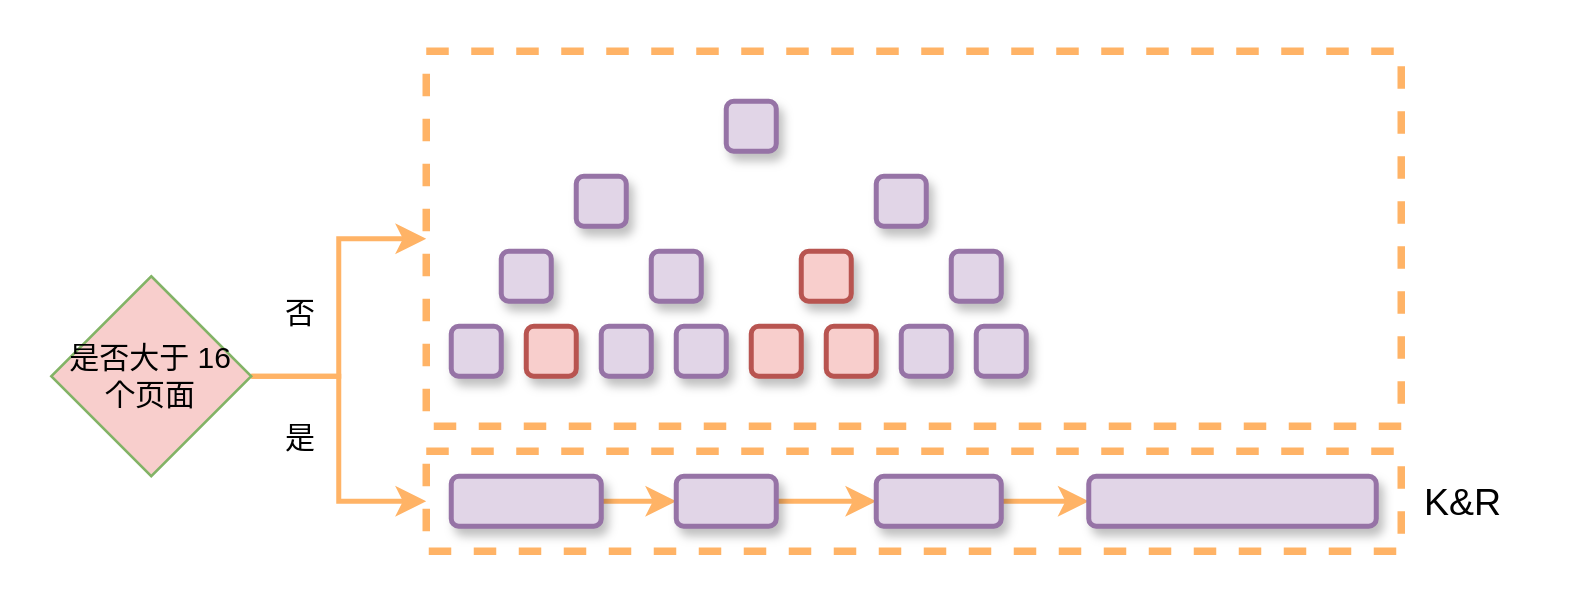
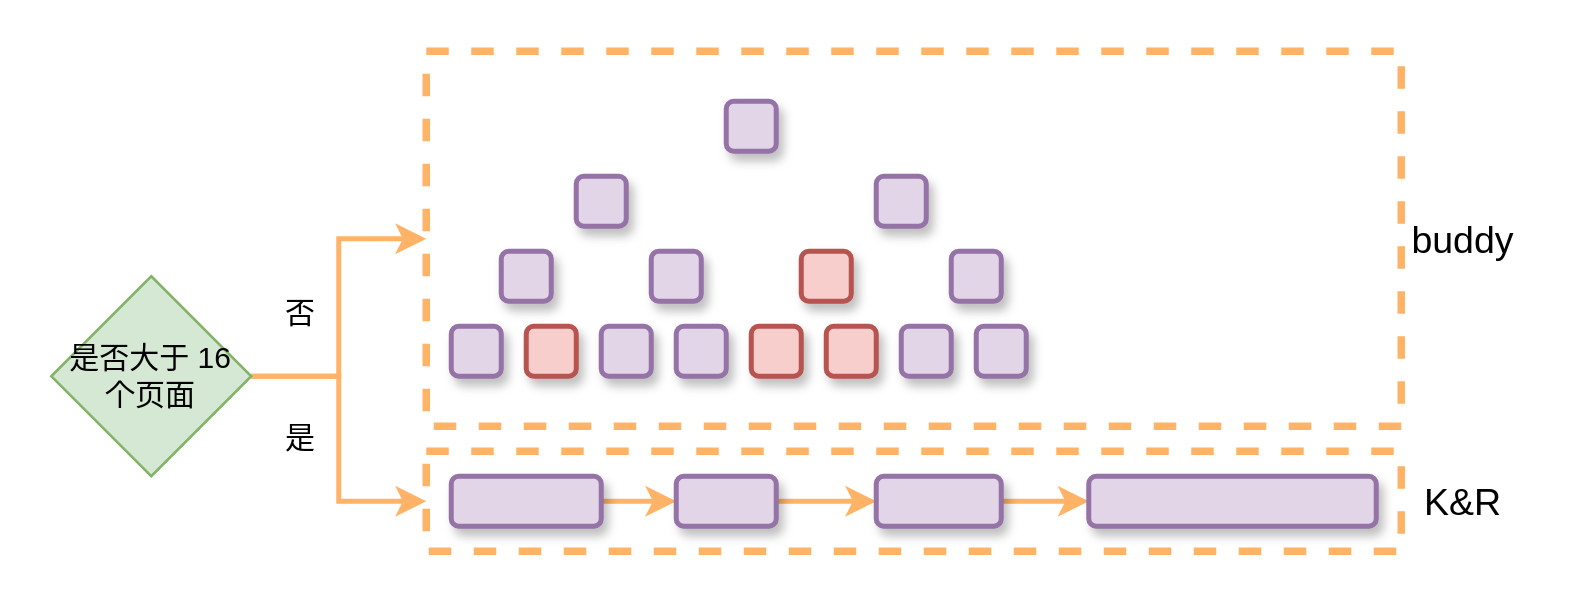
node "buddy": added
node "是否大于 16 个页面": fillcolor #f8cecc -> #d5e8d4
